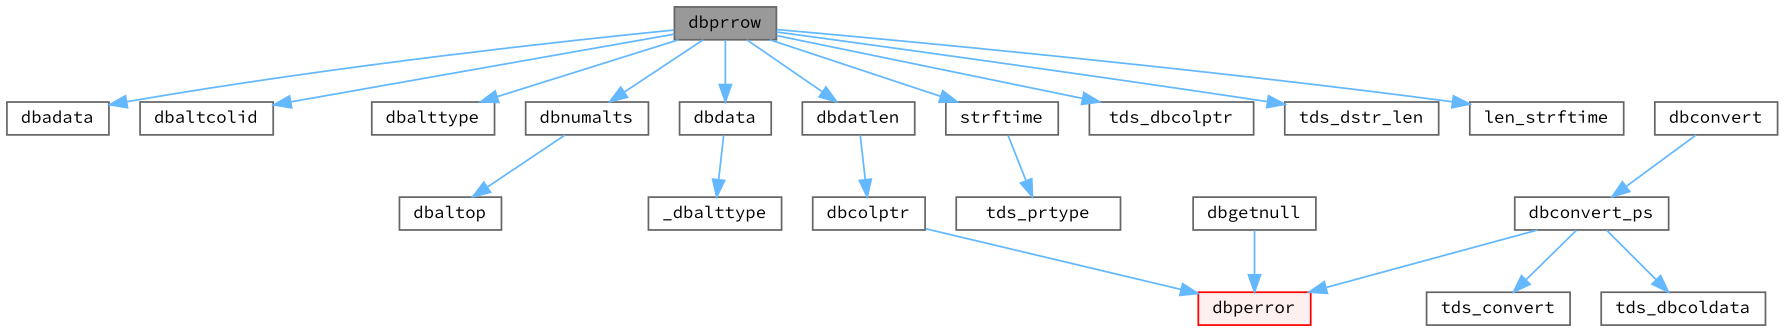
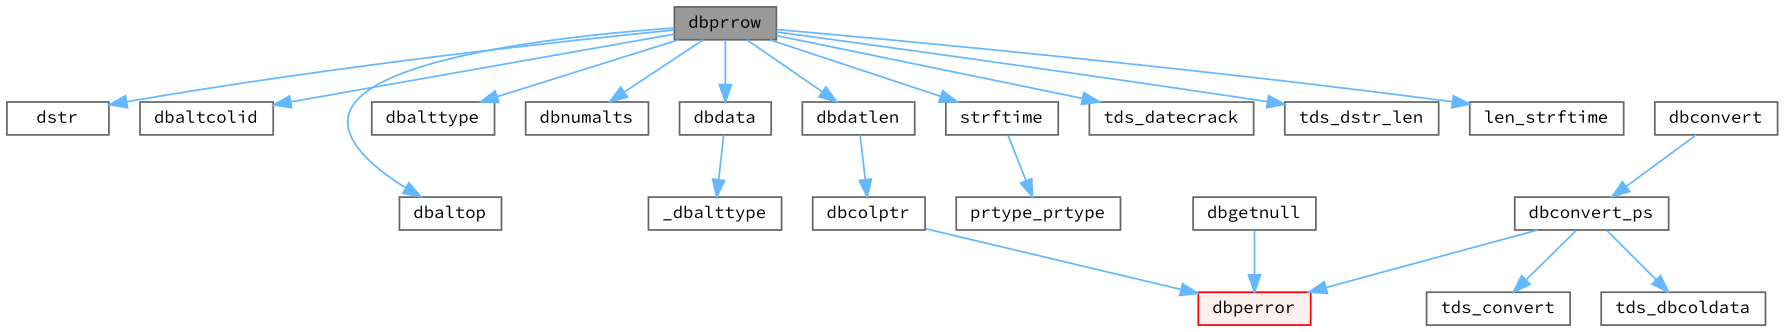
node "dbadata": label "dbadata" -> "dstr"
node "tds_dbcolptr": label "tds_dbcolptr" -> "tds_datecrack"
edge "dbnumalts" -> "dbaltop": now "dbprrow" -> "dbaltop"
node "tds_prtype": label "tds_prtype" -> "prtype_prtype"
